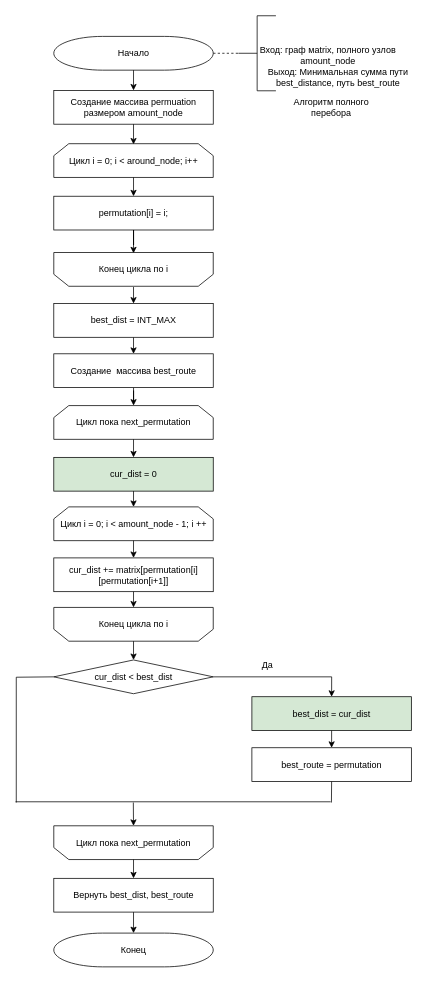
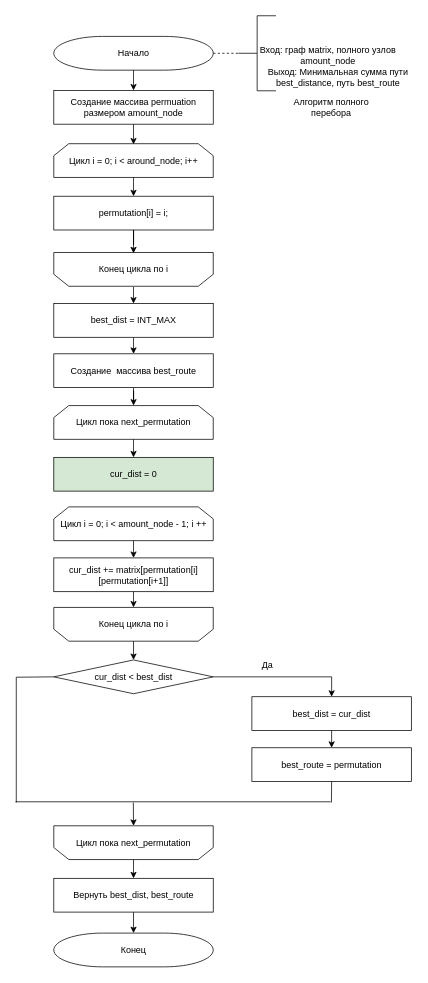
edge "cur_dist = 0" -> "Цикл i = 0; i < amount_node - 1; i ++": removed
node "best_dist = cur_dist": fillcolor #d5e8d4 -> #ffffff
